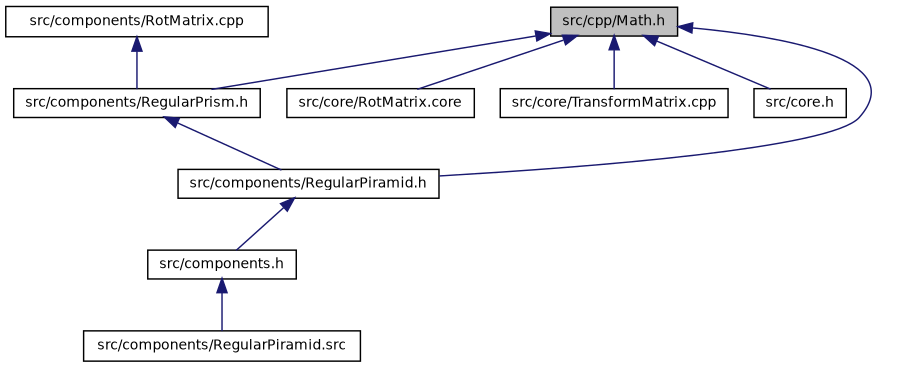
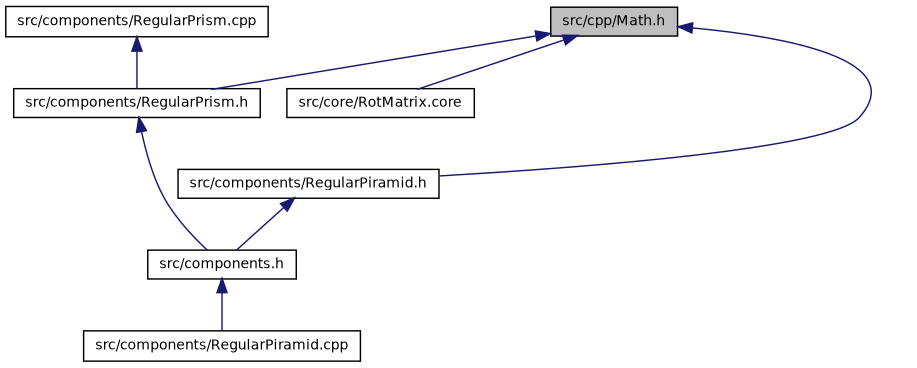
node "src/components/RotMatrix.cpp": label "src/components/RotMatrix.cpp" -> "src/components/RegularPrism.cpp"
node "src/core/TransformMatrix.cpp": removed
node "src/core.h": removed
edge "src/components/RegularPiramid.h" -> "src/components/RegularPrism.h": now "src/components.h" -> "src/components/RegularPrism.h"
node "src/components/RegularPiramid.src": label "src/components/RegularPiramid.src" -> "src/components/RegularPiramid.cpp"
